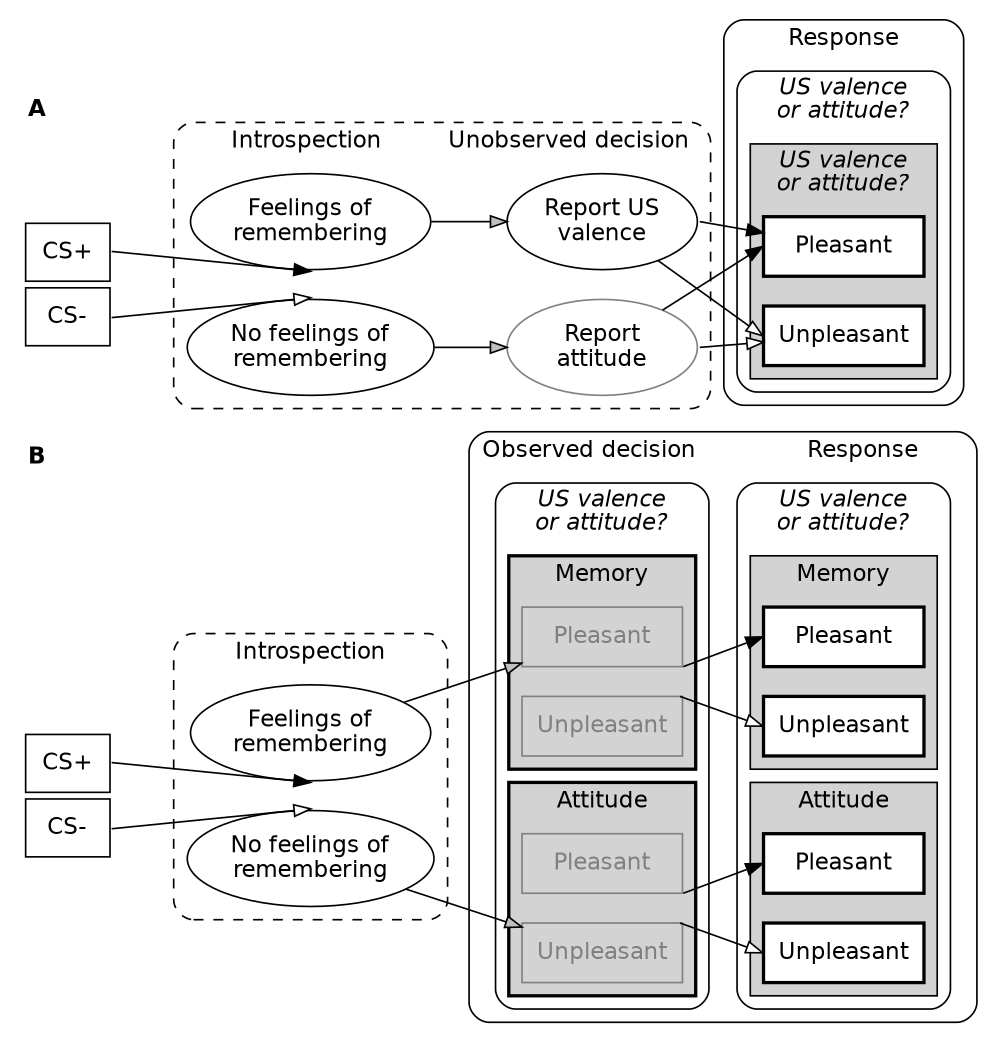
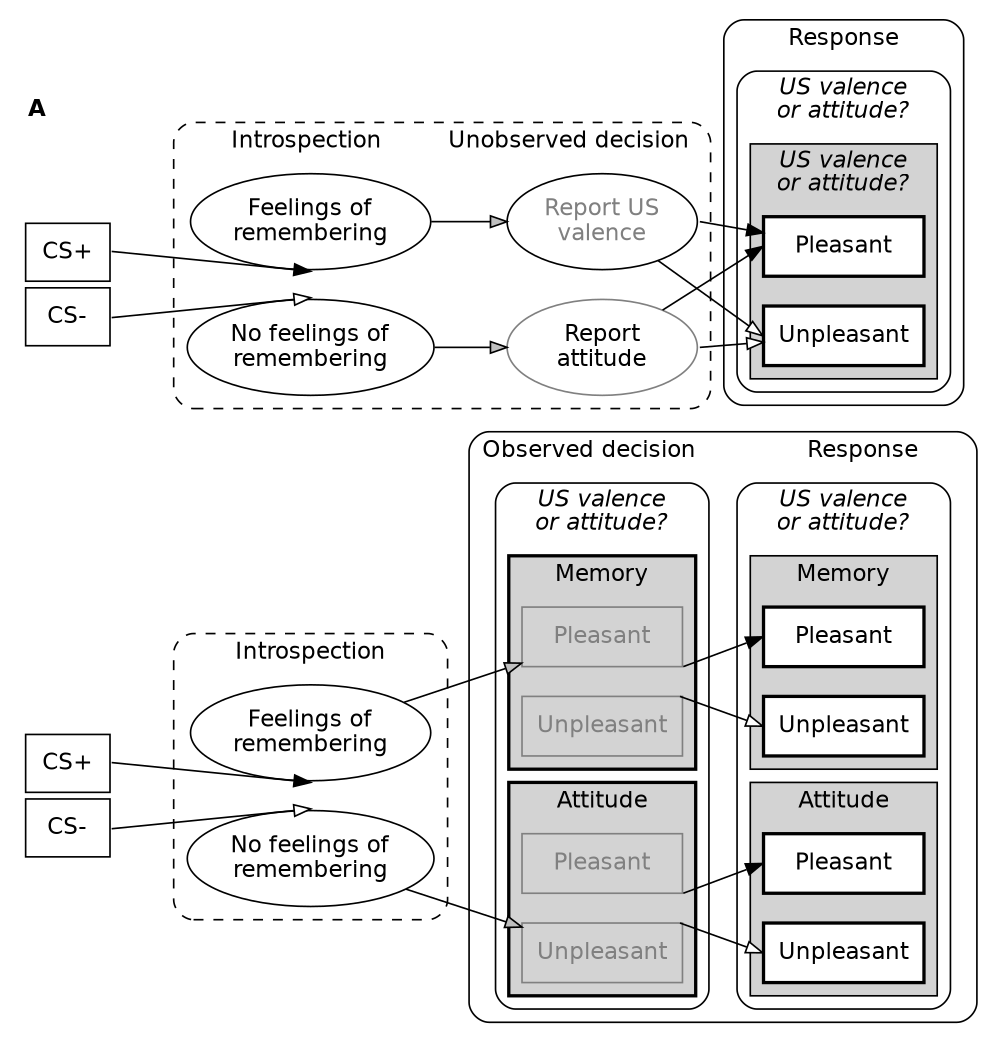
node "Report US valence": fontcolor black -> #808080
node "B": removed
